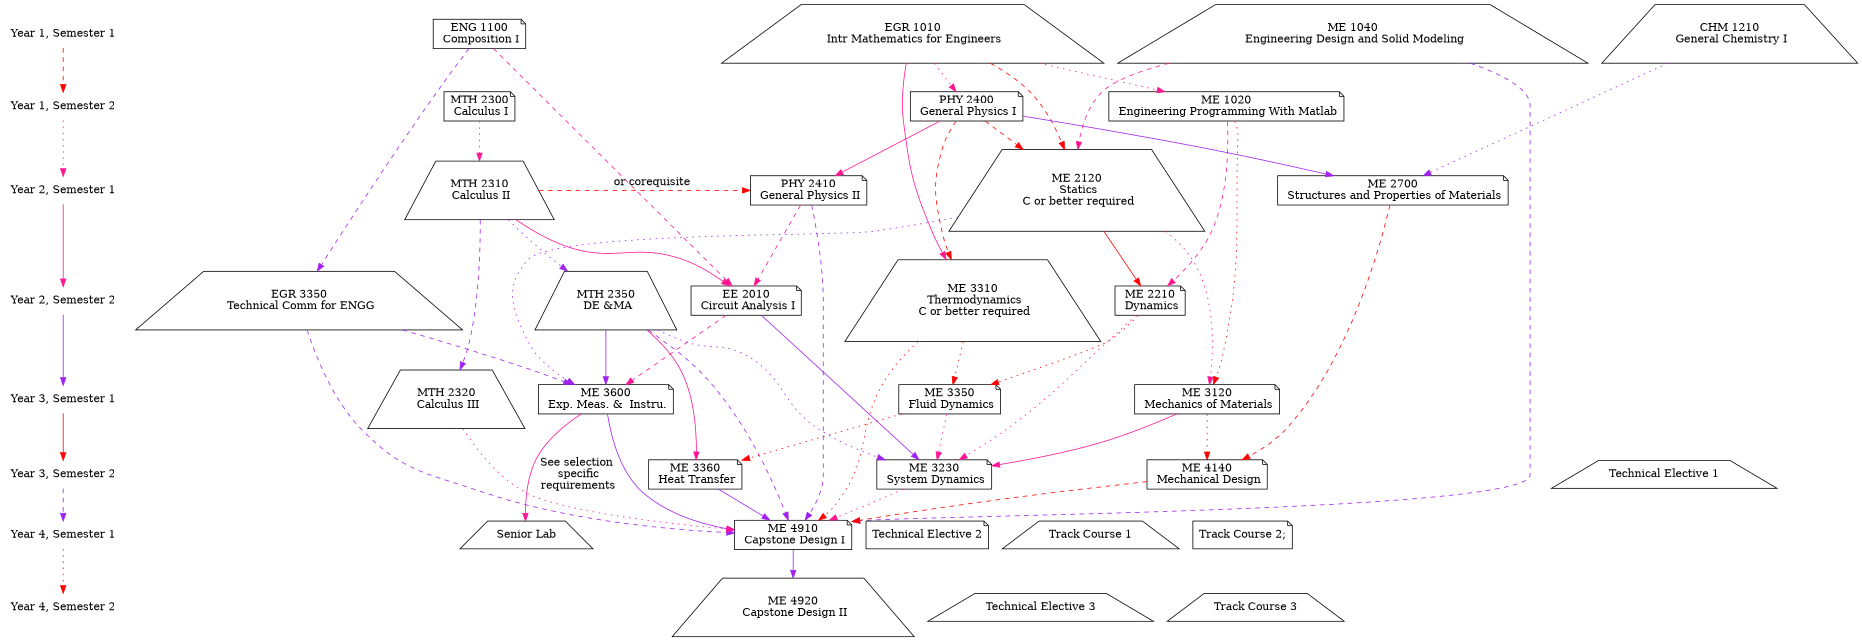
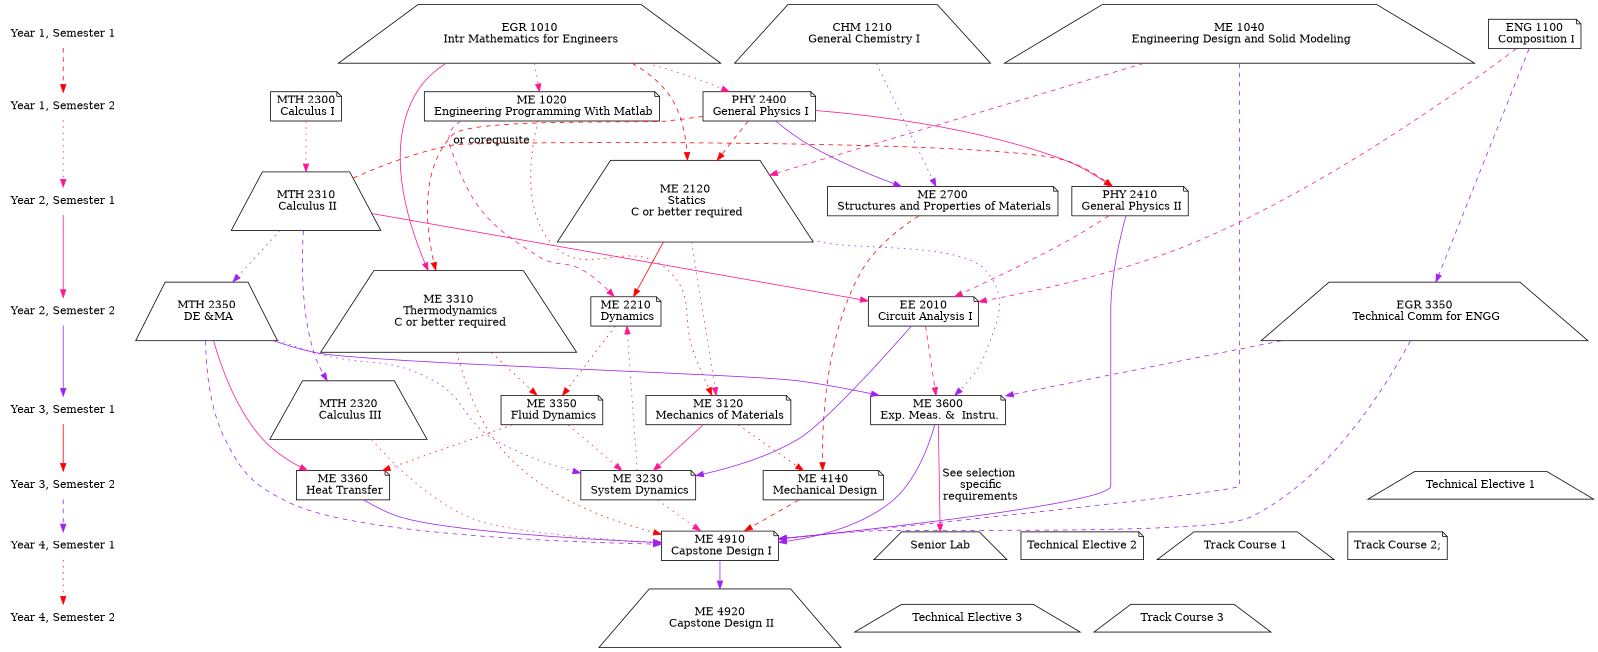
edge "PHY 2410 General Physics II" -> "ME 4910 Capstone Design I": style dashed -> solid
edge "ME 2210 Dynamics" -> "ME 3230 System Dynamics": reversed
